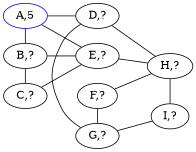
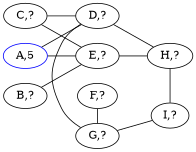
edge "A,5" -- "B,?": removed
edge "B,?" -- "C,?": now "D,?" -- "C,?"
edge "H,?" -- "F,?": removed
